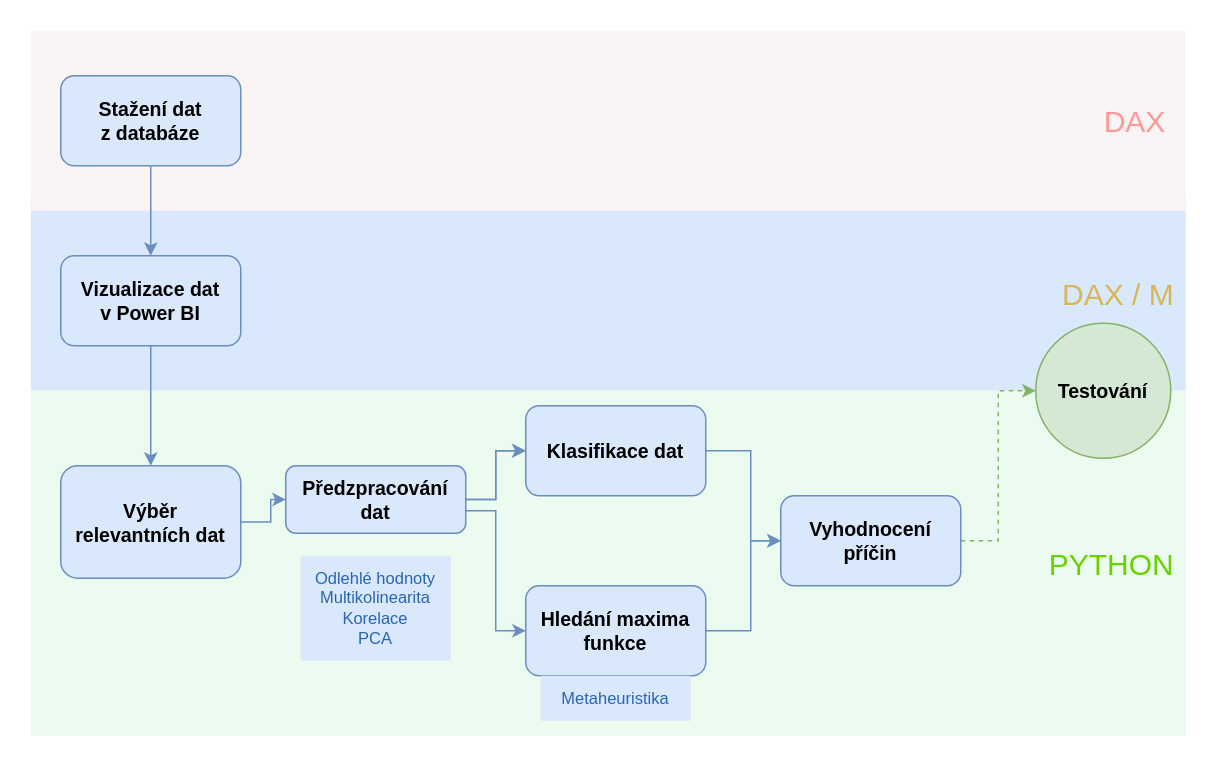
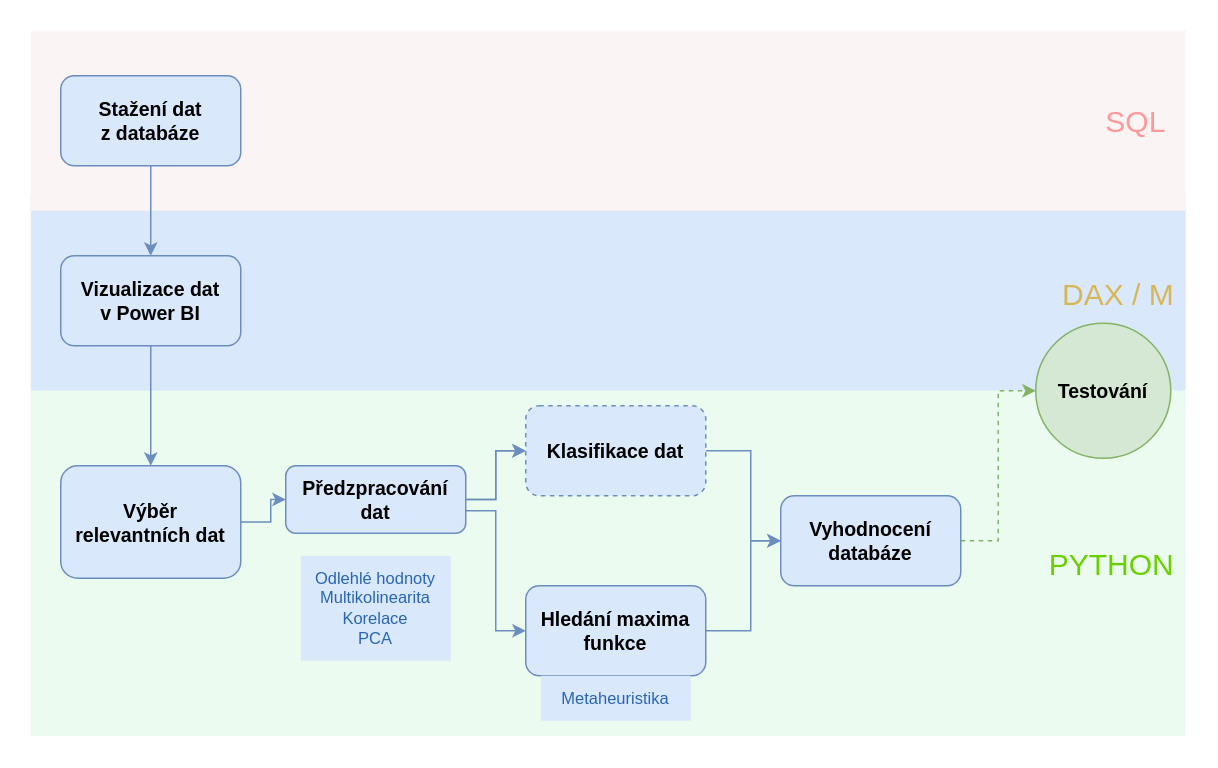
node "DAX": label "DAX" -> "SQL"
node "Klasifikace dat": style solid -> dashed
node "Vyhodnocení příčin": label "Vyhodnocení příčin" -> "Vyhodnocení databáze"
